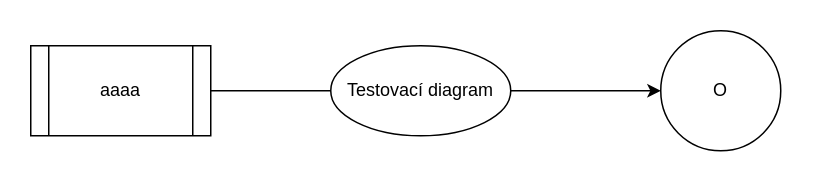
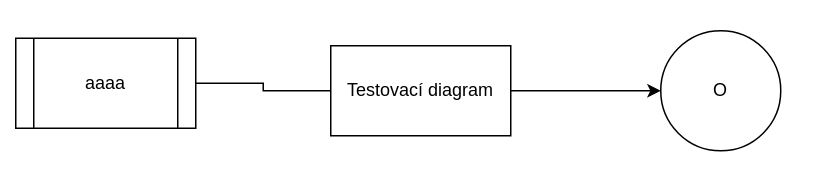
node "aaaa": moved (121, 91) -> (106, 83)
node "Testovací diagram": shape ellipse -> rectangle
